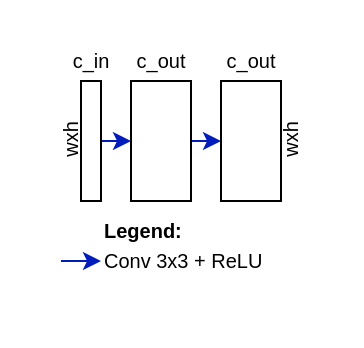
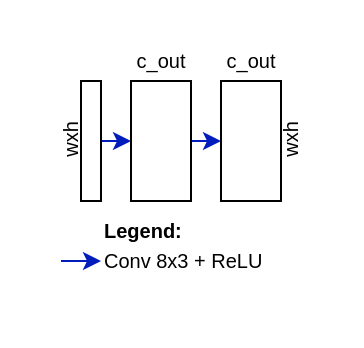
node "c_in": removed
node "Legend: Conv 3x3 + ReLU": label "Legend: Conv 3x3 + ReLU" -> "Legend: Conv 8x3 + ReLU"
